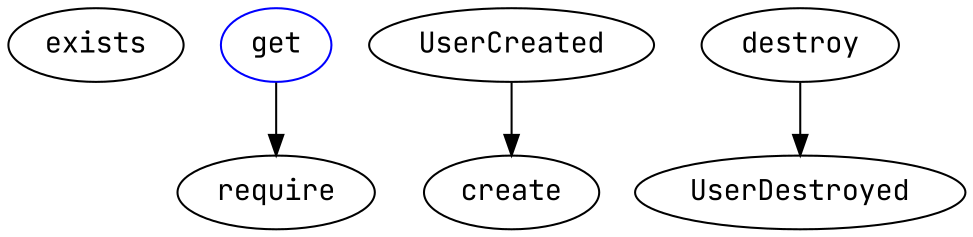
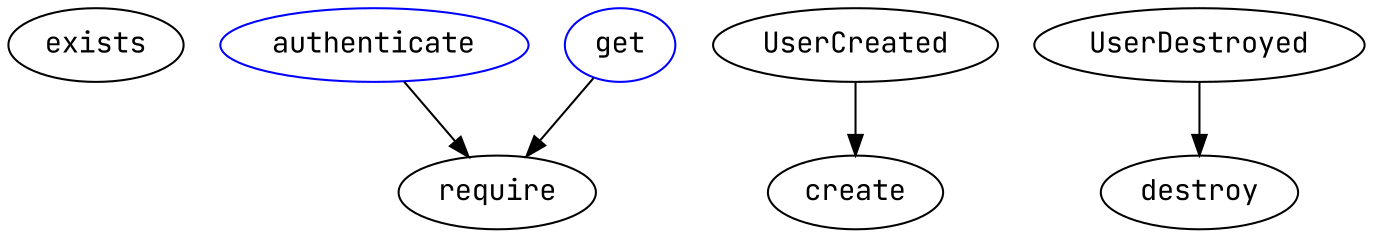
node "authenticate": added
edge "destroy" -> "UserDestroyed": reversed
